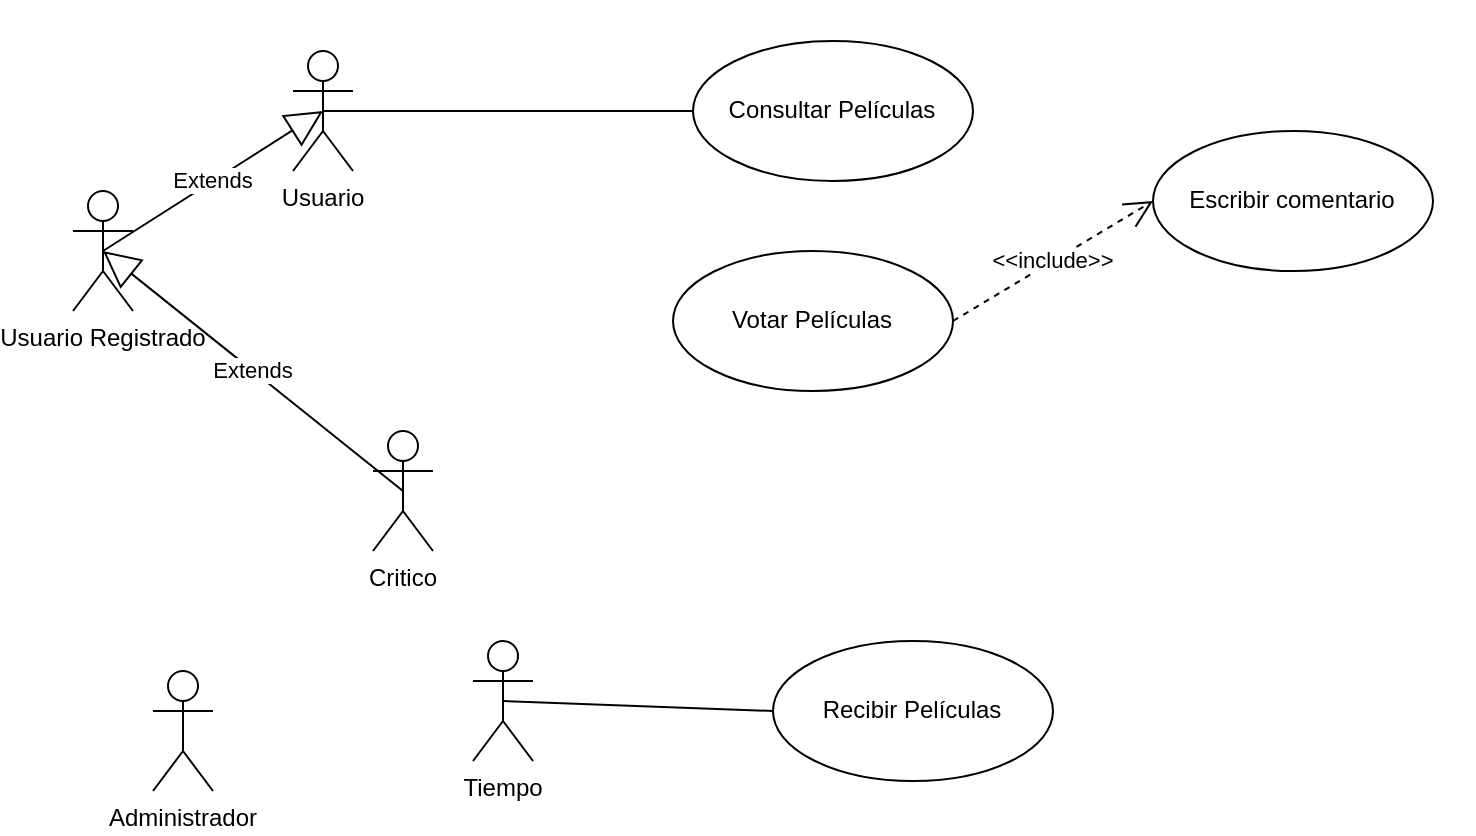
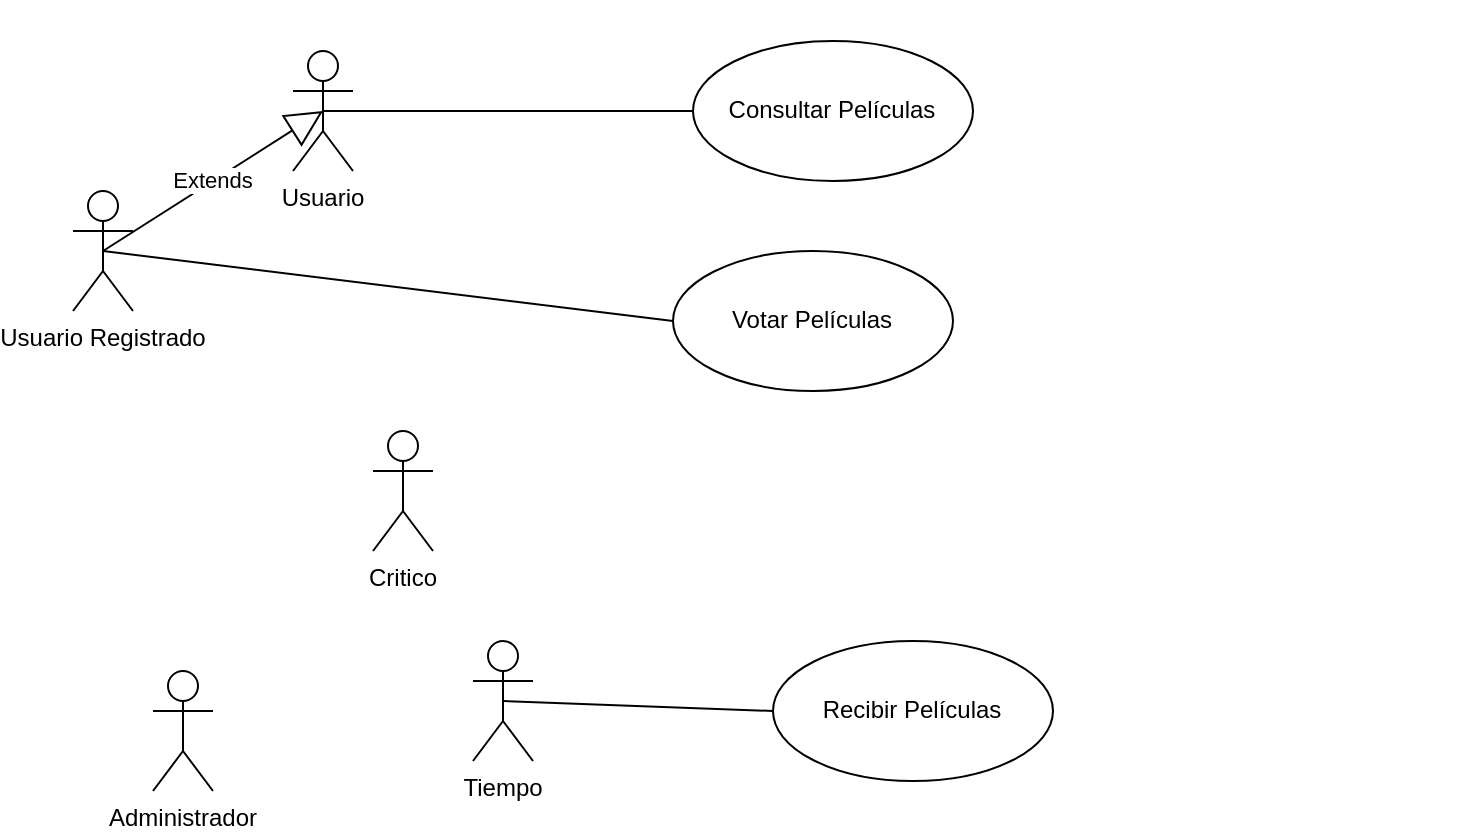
node "Escribir comentario": removed
edge "Votar Películas" -> "Escribir comentario": removed, label "<<include>>"
edge "Usuario Registrado" -- "Votar Películas": added
edge "Critico" -> "Usuario Registrado": removed, label "Extends"
